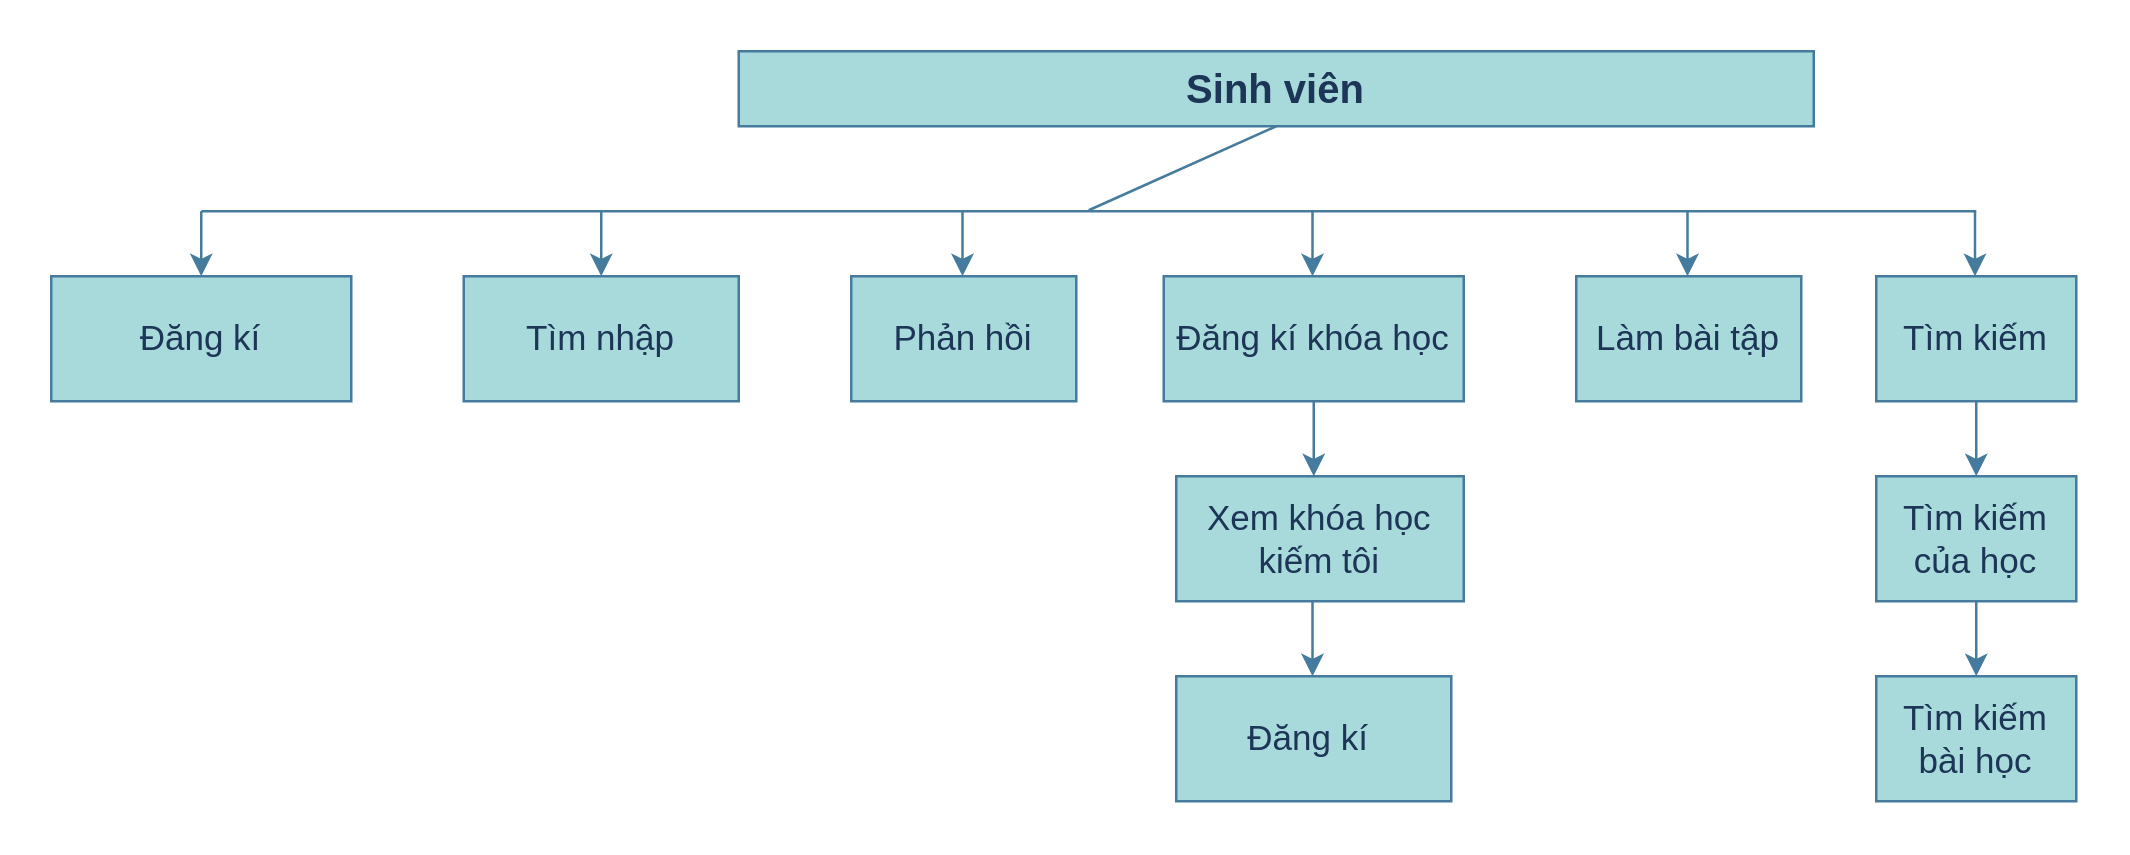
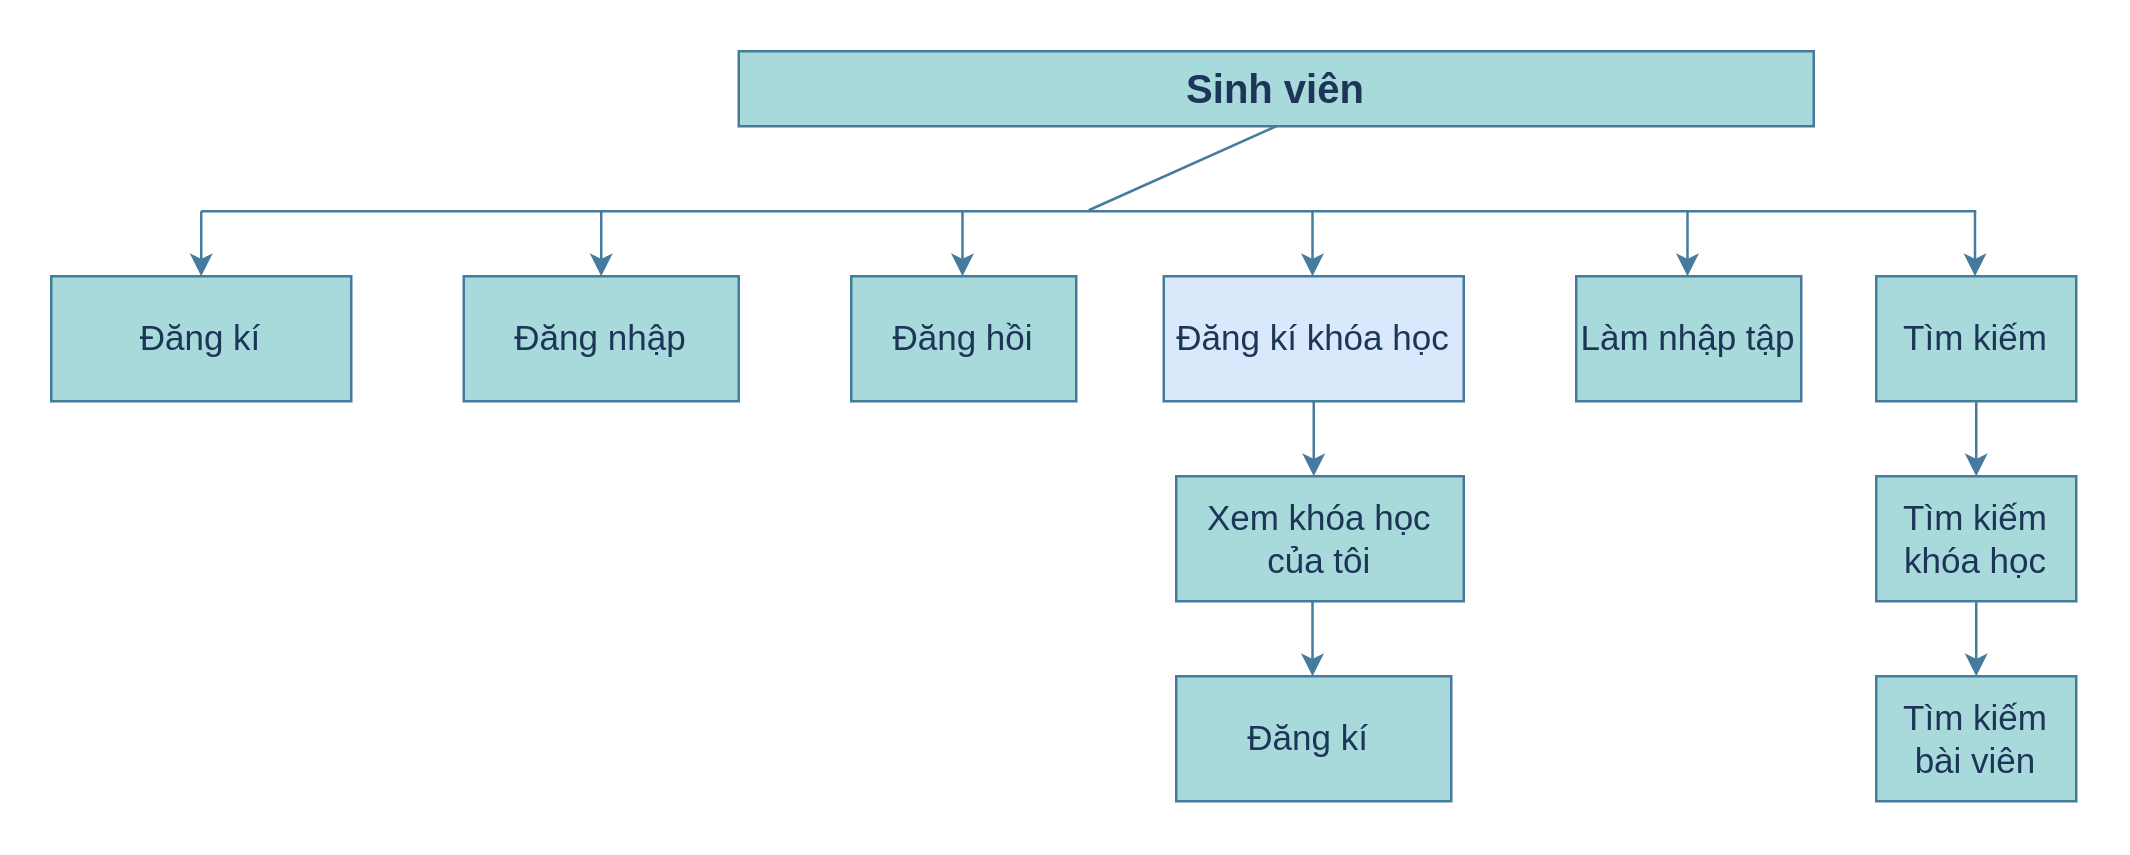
node "Tìm nhập": label "Tìm nhập" -> "Đăng nhập"
node "Phản hồi": label "Phản hồi" -> "Đăng hồi"
node "Đăng kí khóa học": fillcolor #a8dadc -> #dae8fc
node "Làm bài tập": label "Làm bài tập" -> "Làm nhập tập"
node "Xem khóa học kiếm tôi": label "Xem khóa học kiếm tôi" -> "Xem khóa học của tôi"
node "Tìm kiếm của học": label "Tìm kiếm của học" -> "Tìm kiếm khóa học"
node "Tìm kiếm bài học": label "Tìm kiếm bài học" -> "Tìm kiếm bài viên"
